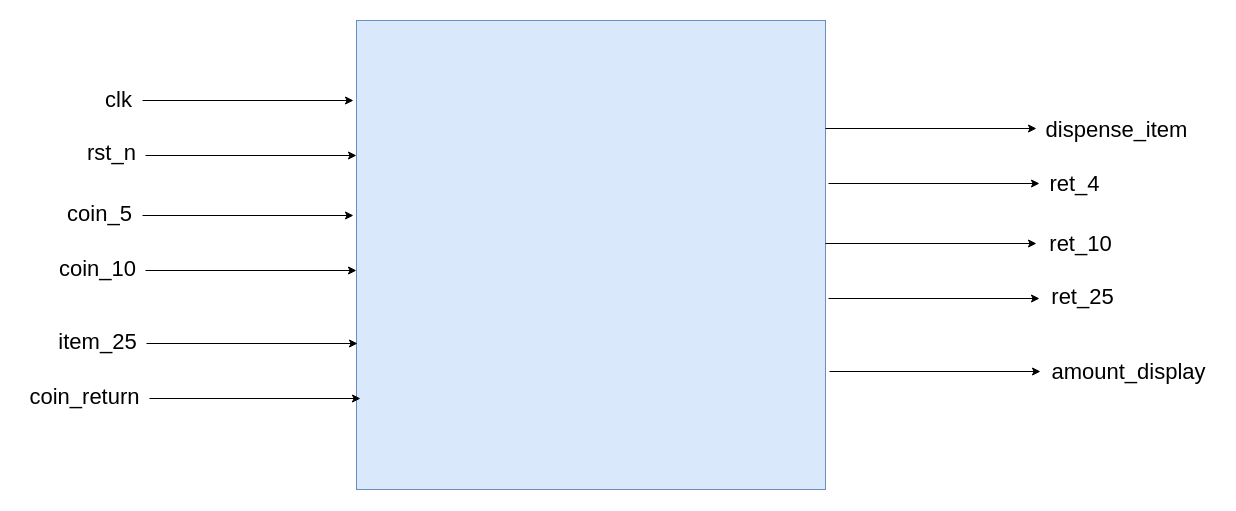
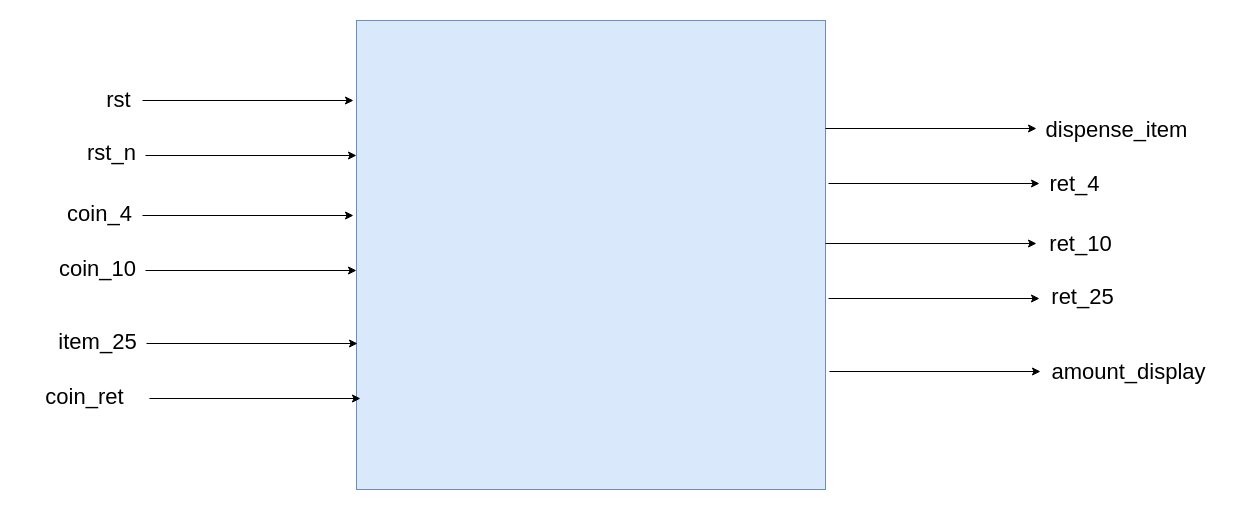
node "clk": label "clk" -> "rst"
node "coin_5": label "coin_5" -> "coin_4"
node "coin_return": label "coin_return" -> "coin_ret"
